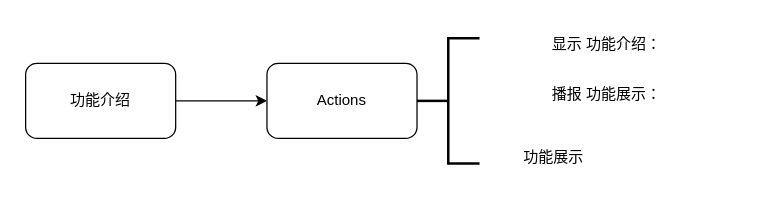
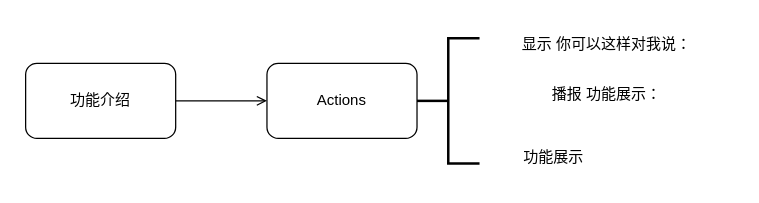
node "显示 功能介绍：": label "显示 功能介绍：" -> "显示 你可以这样对我说："
edge "功能介绍" -> "Actions": arrowhead classic -> open
